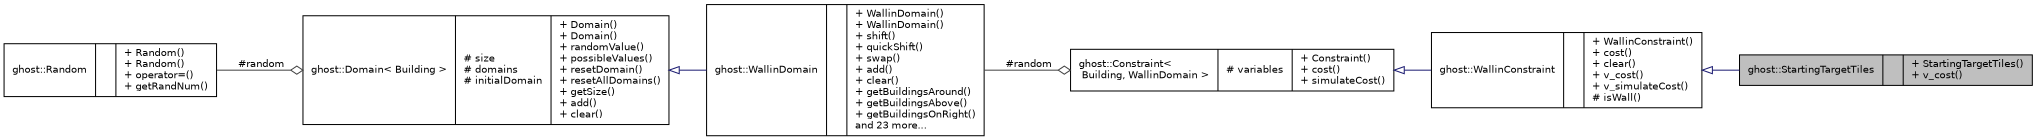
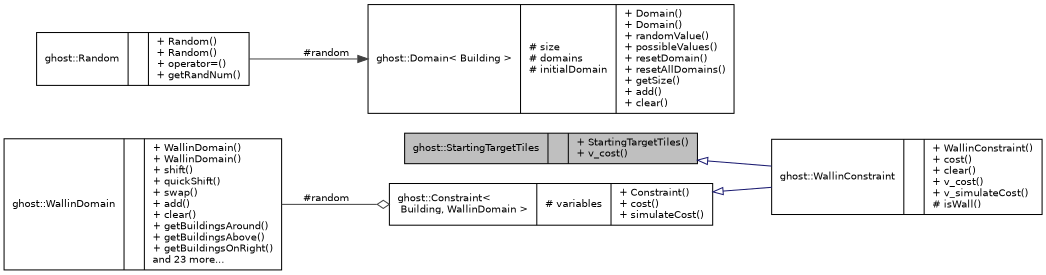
edge "ghost::Random" -> "ghost::Domain< Building >": arrowhead odiamond -> normal
edge "ghost::WallinDomain" -> "ghost::Domain< Building >": removed
edge "ghost::StartingTargetTiles" -> "ghost::WallinConstraint": reversed
